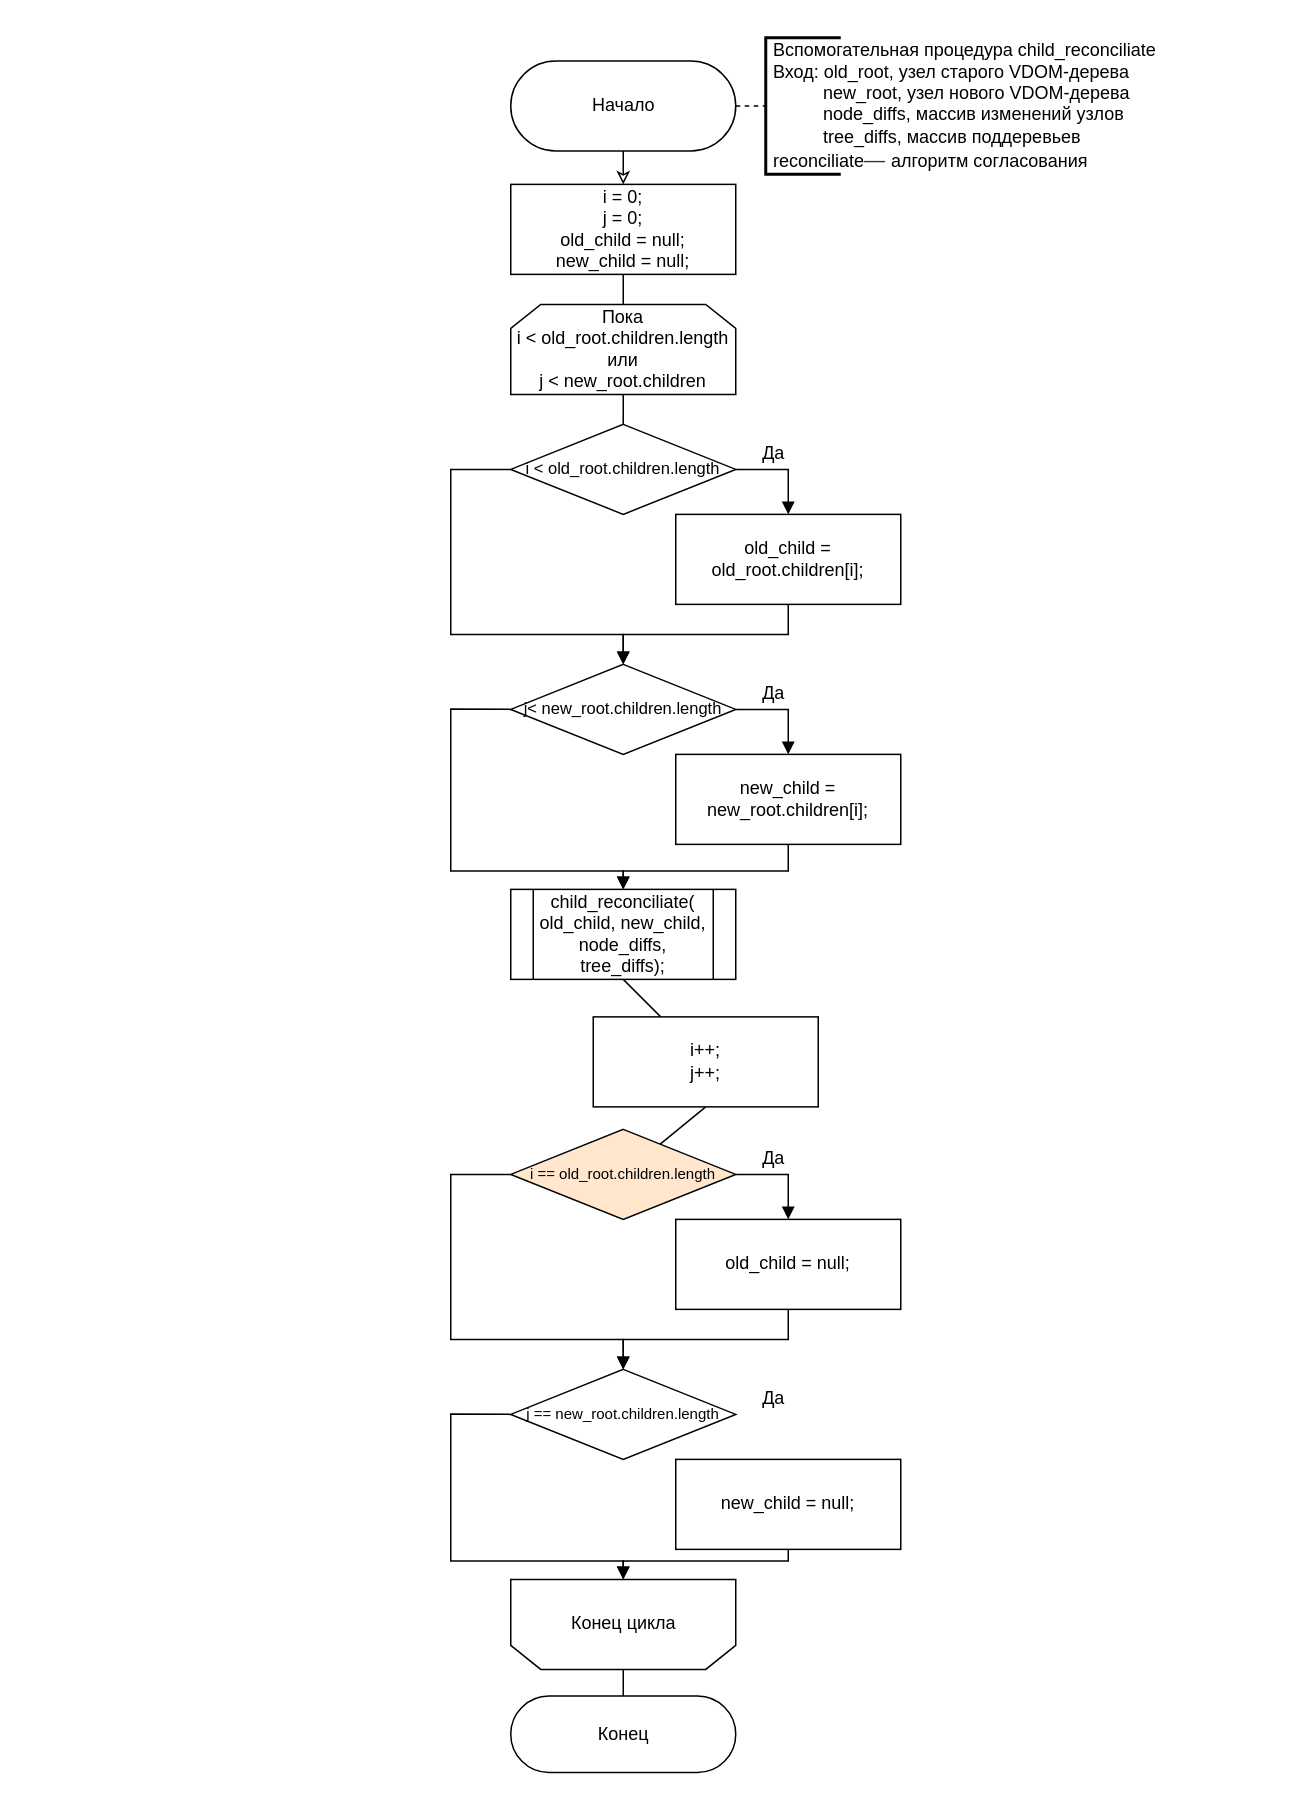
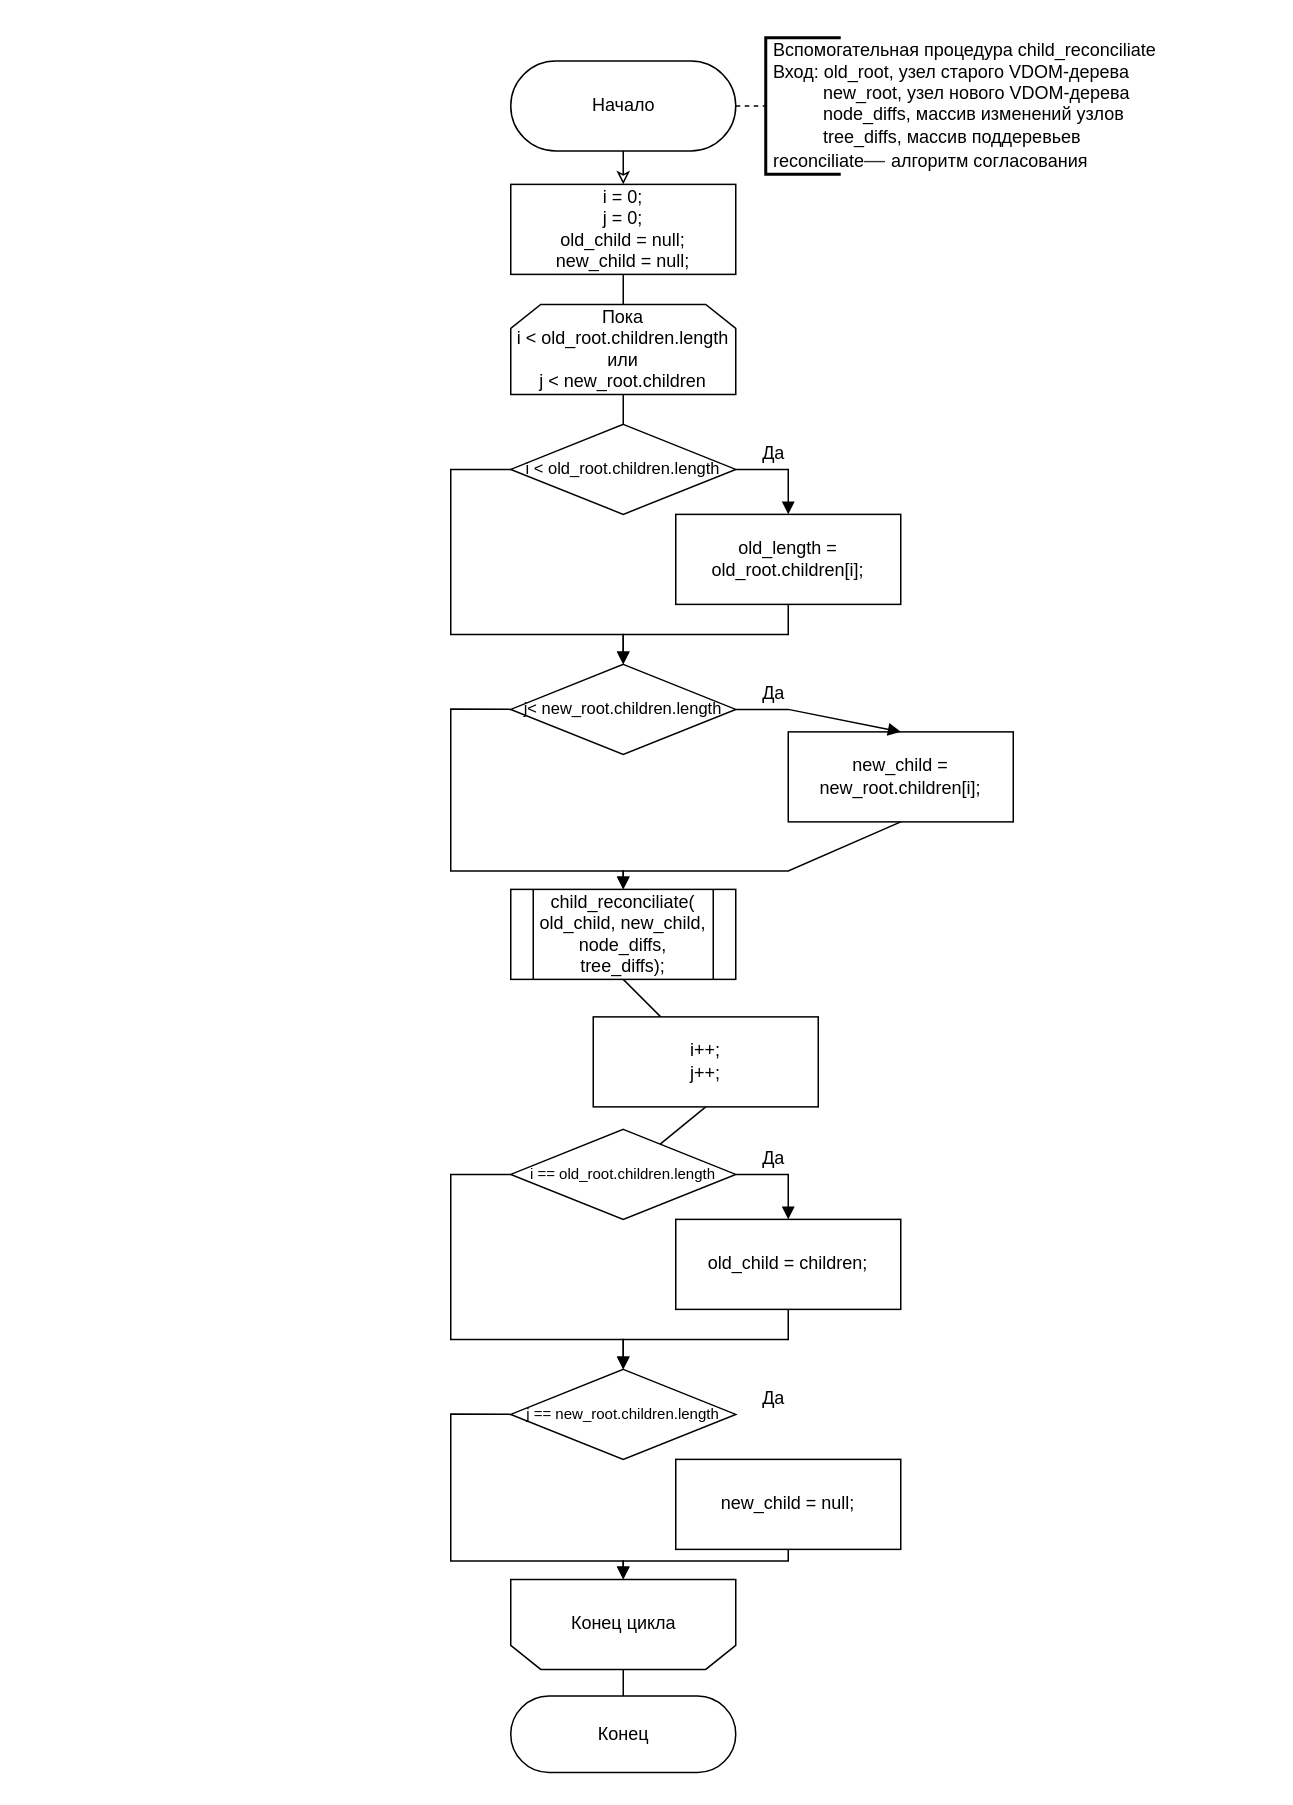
node "old_child = old_root.children[i];": label "old_child = old_root.children[i];" -> "old_length = old_root.children[i];"
node "new_child = new_root.children[i];": moved (788, 799) -> (901, 777)
node "i == old_root.children.length": fillcolor #ffe6cc -> #ffffff
node "old_child = null;": label "old_child = null;" -> "old_child = children;"
